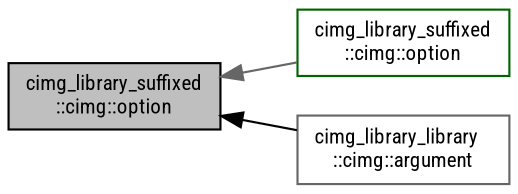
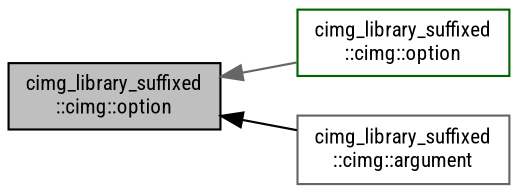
node "cimg_library_library ::cimg::argument": label "cimg_library_library ::cimg::argument" -> "cimg_library_suffixed ::cimg::argument"
